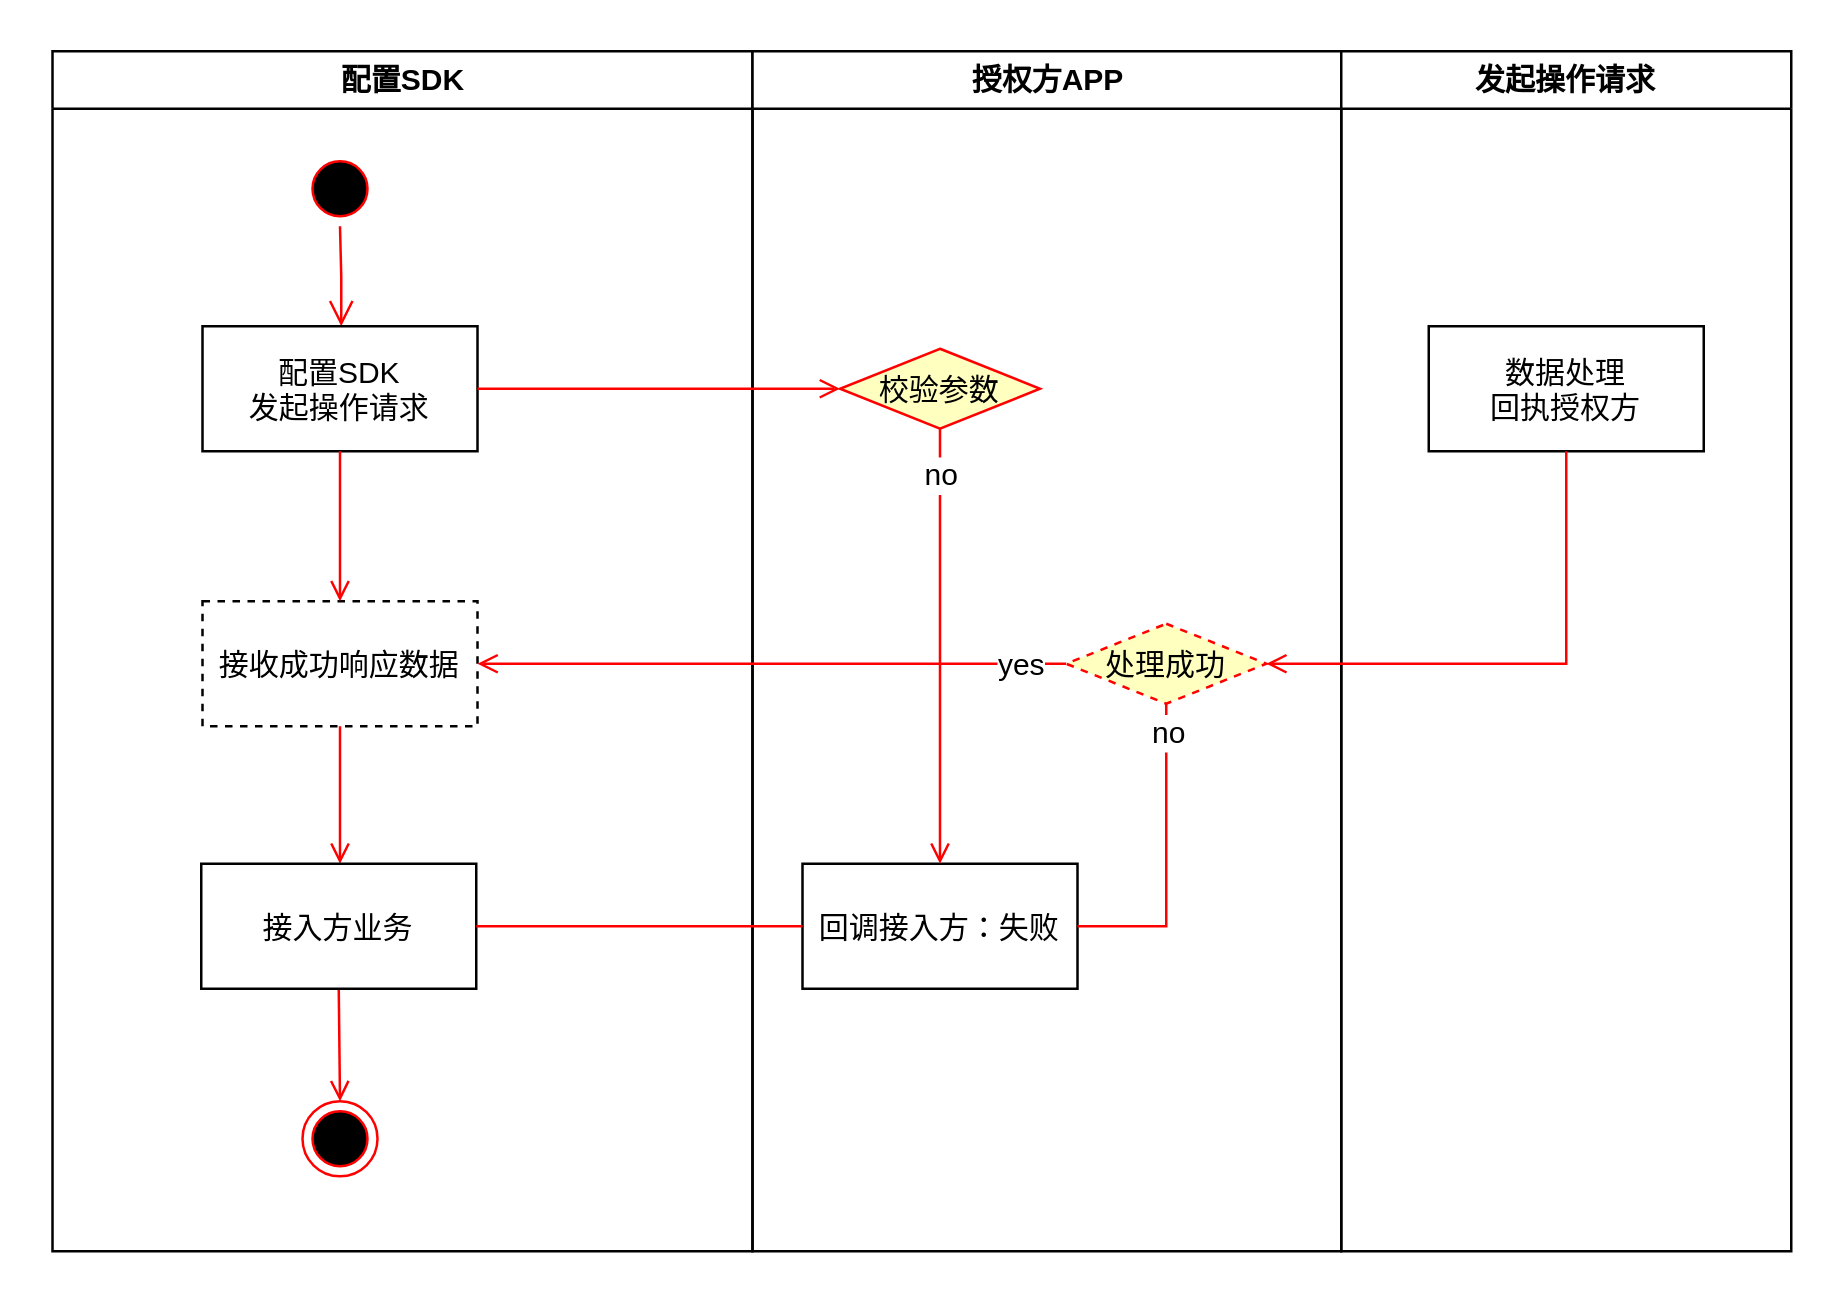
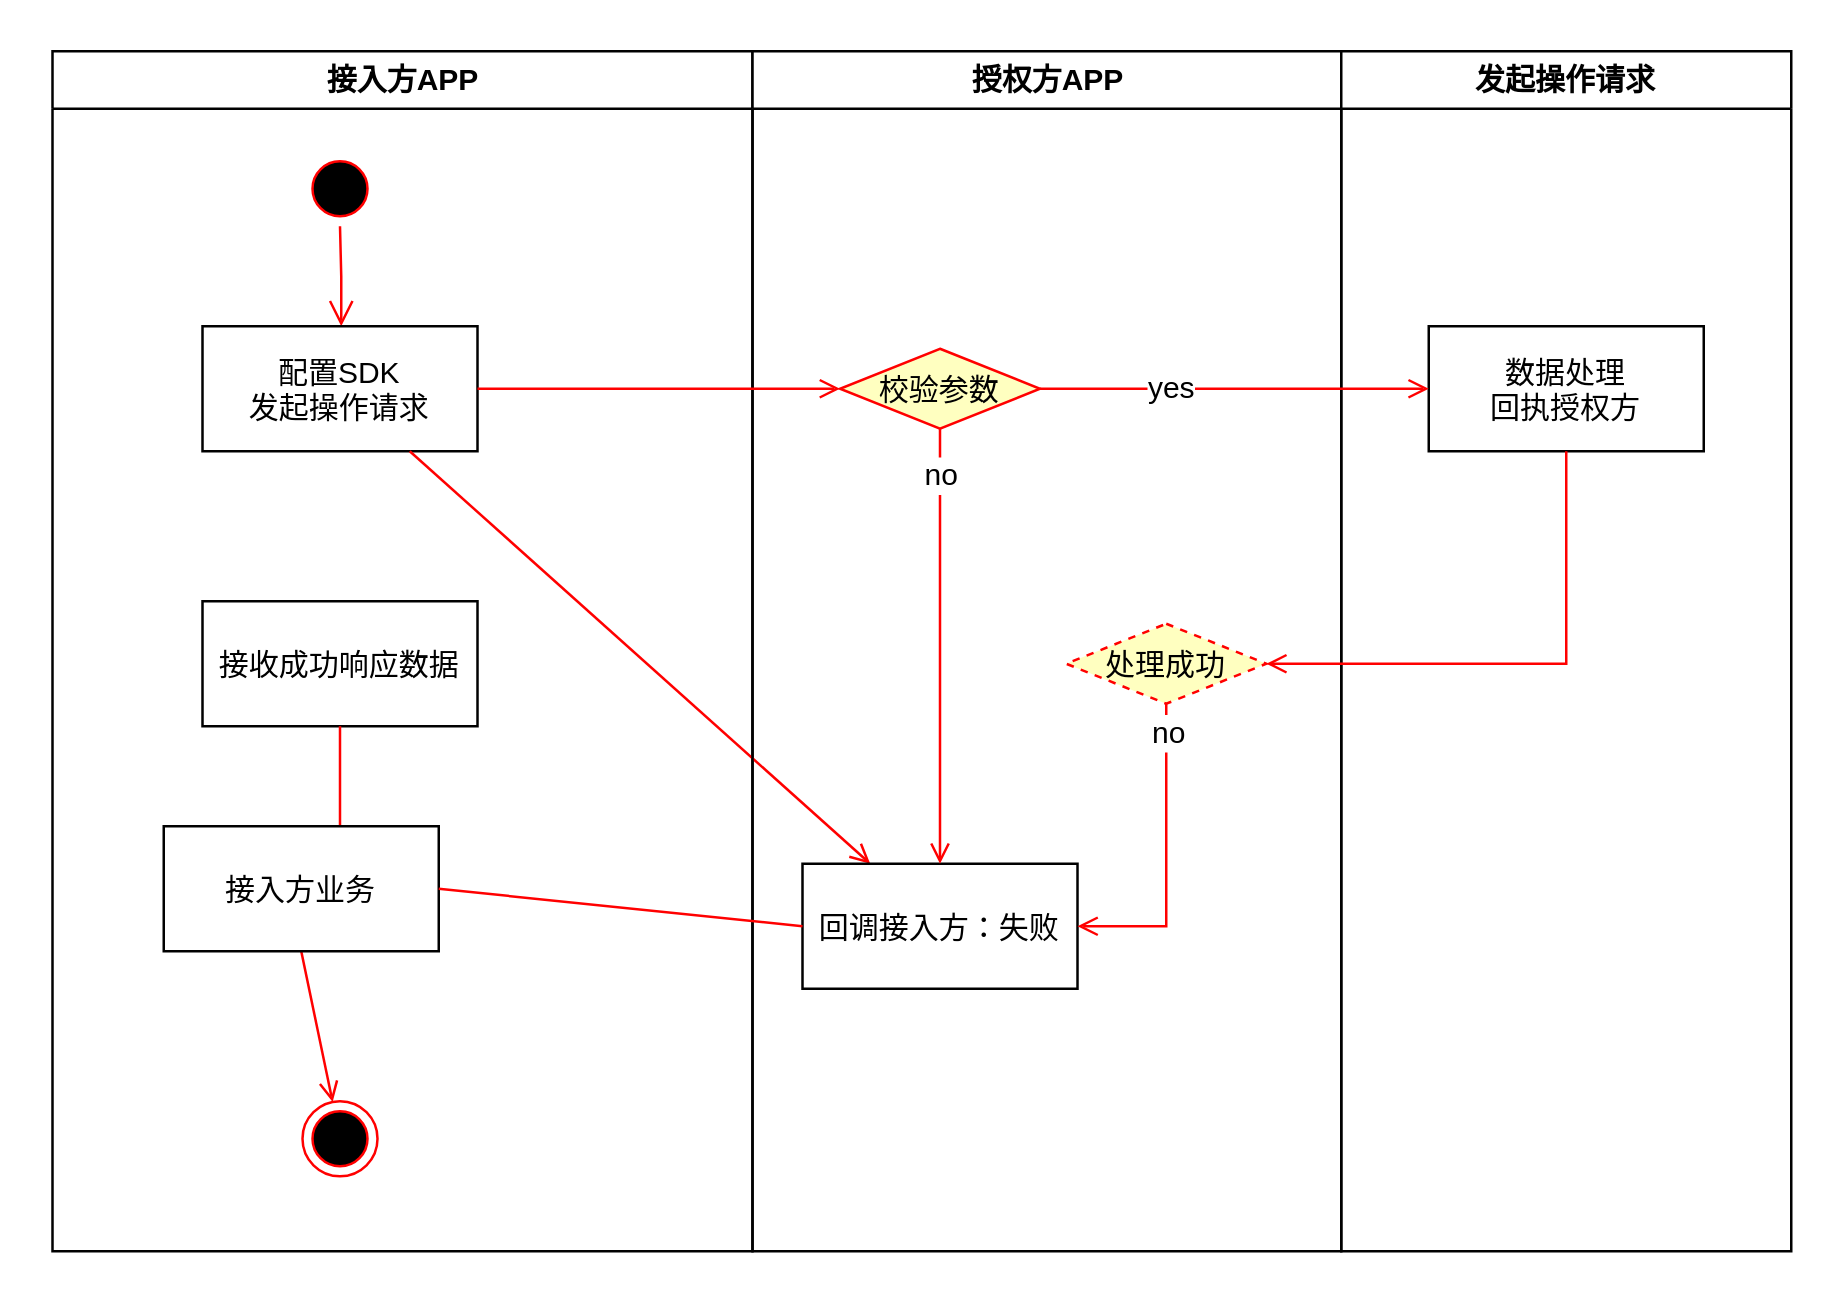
node "配置SDK": label "配置SDK" -> "接入方APP"
edge "校验参数" -> "数据处理 回执授权方": added, label "yes"
edge "配置SDK 发起操作请求" -> "接收成功响应数据": now "配置SDK 发起操作请求" -> "回调接入方：失败"
node "接收成功响应数据": style dashed -> solid
edge "处理成功" -> "接收成功响应数据": removed, label "yes"
node "接入方业务": moved (339, 926) -> (301, 889)
edge "处理成功" -- "回调接入方：失败": arrowhead none -> open
